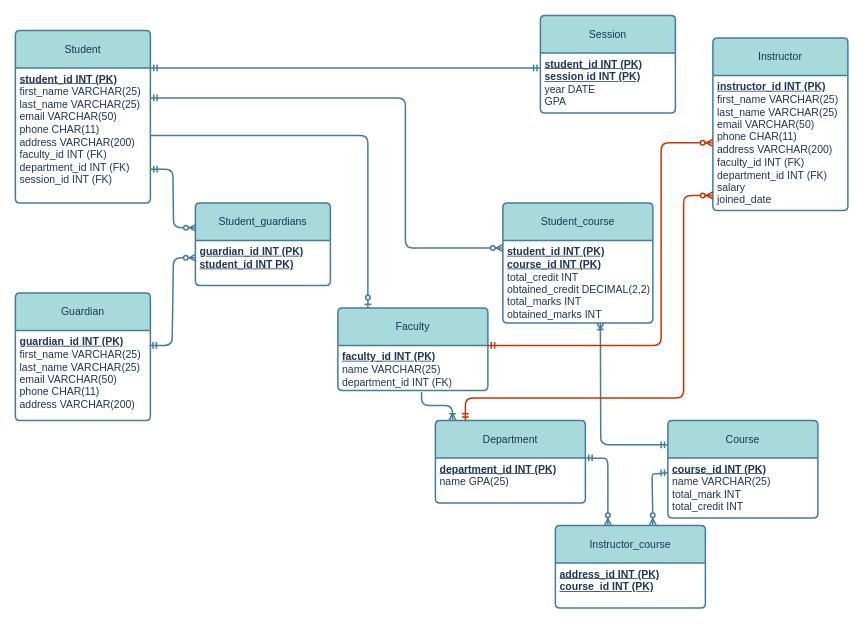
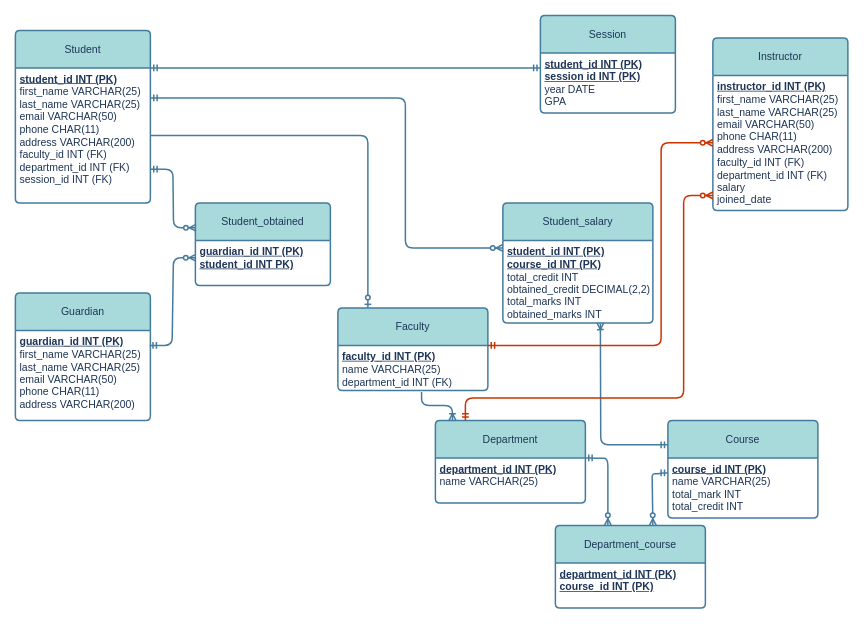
node "Student_guardians": label "Student_guardians" -> "Student_obtained"
node "Student_course": label "Student_course" -> "Student_salary"
node "department_id INT (PK) name GPA(25)": label "department_id INT (PK) name GPA(25)" -> "department_id INT (PK) name VARCHAR(25)"
node "Instructor_course": label "Instructor_course" -> "Department_course"
node "address_id INT (PK) course_id INT (PK)": label "address_id INT (PK) course_id INT (PK)" -> "department_id INT (PK) course_id INT (PK)"
